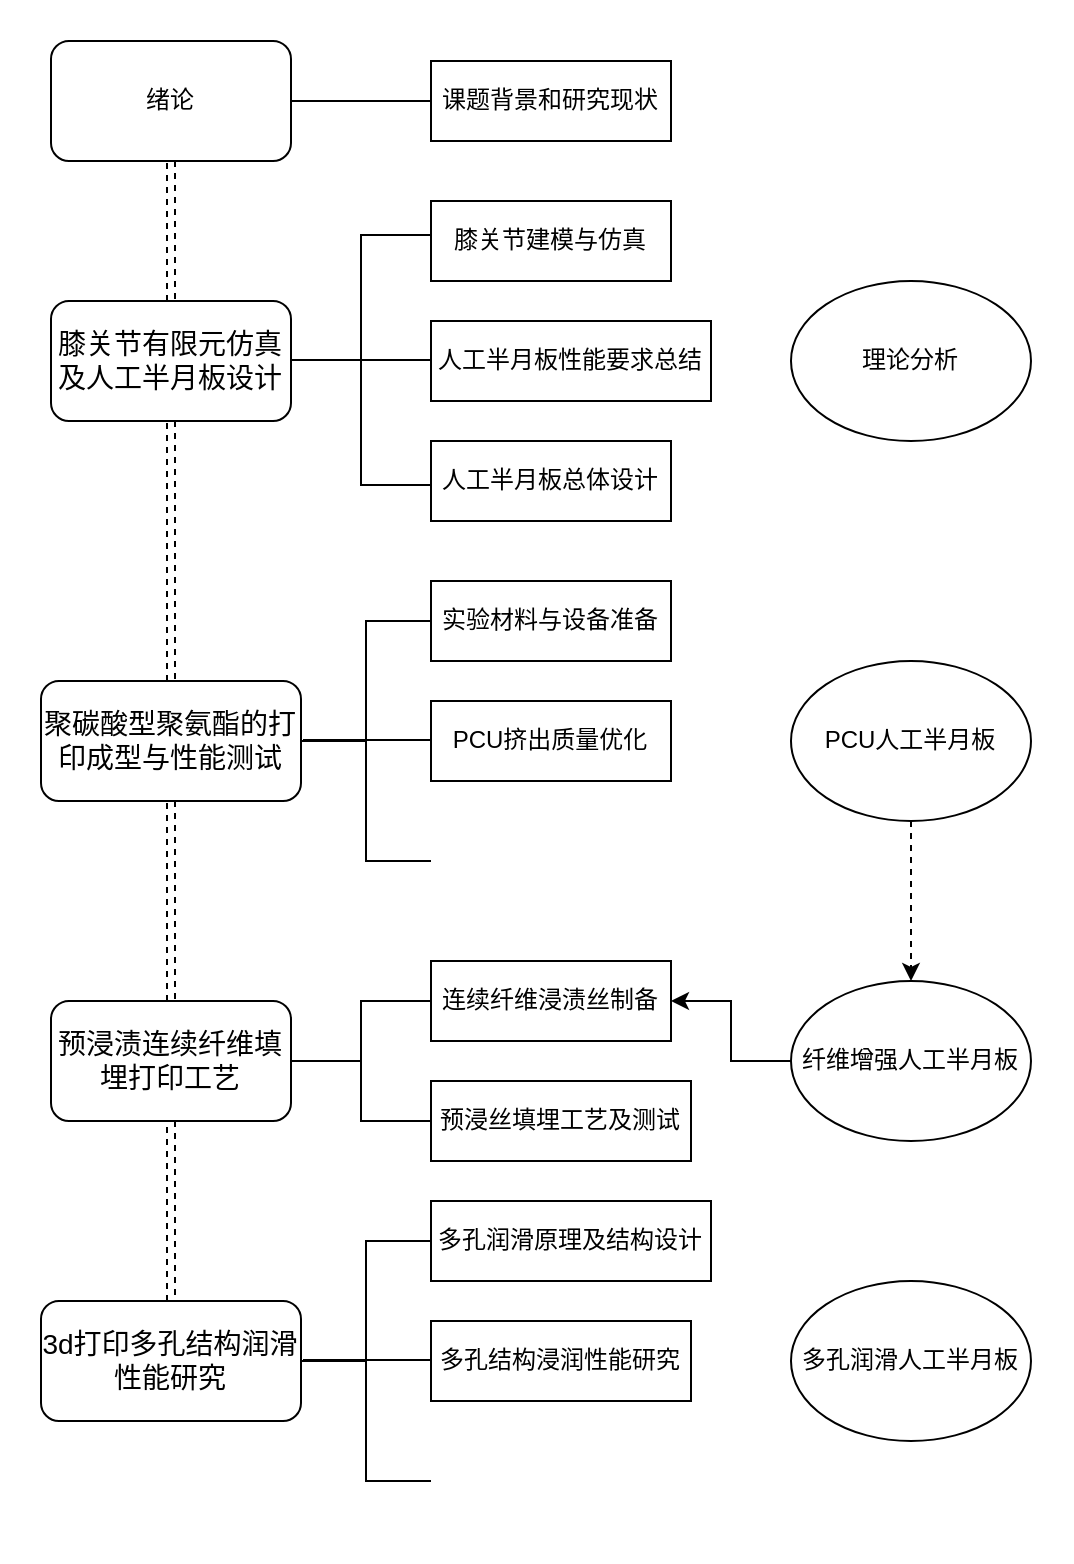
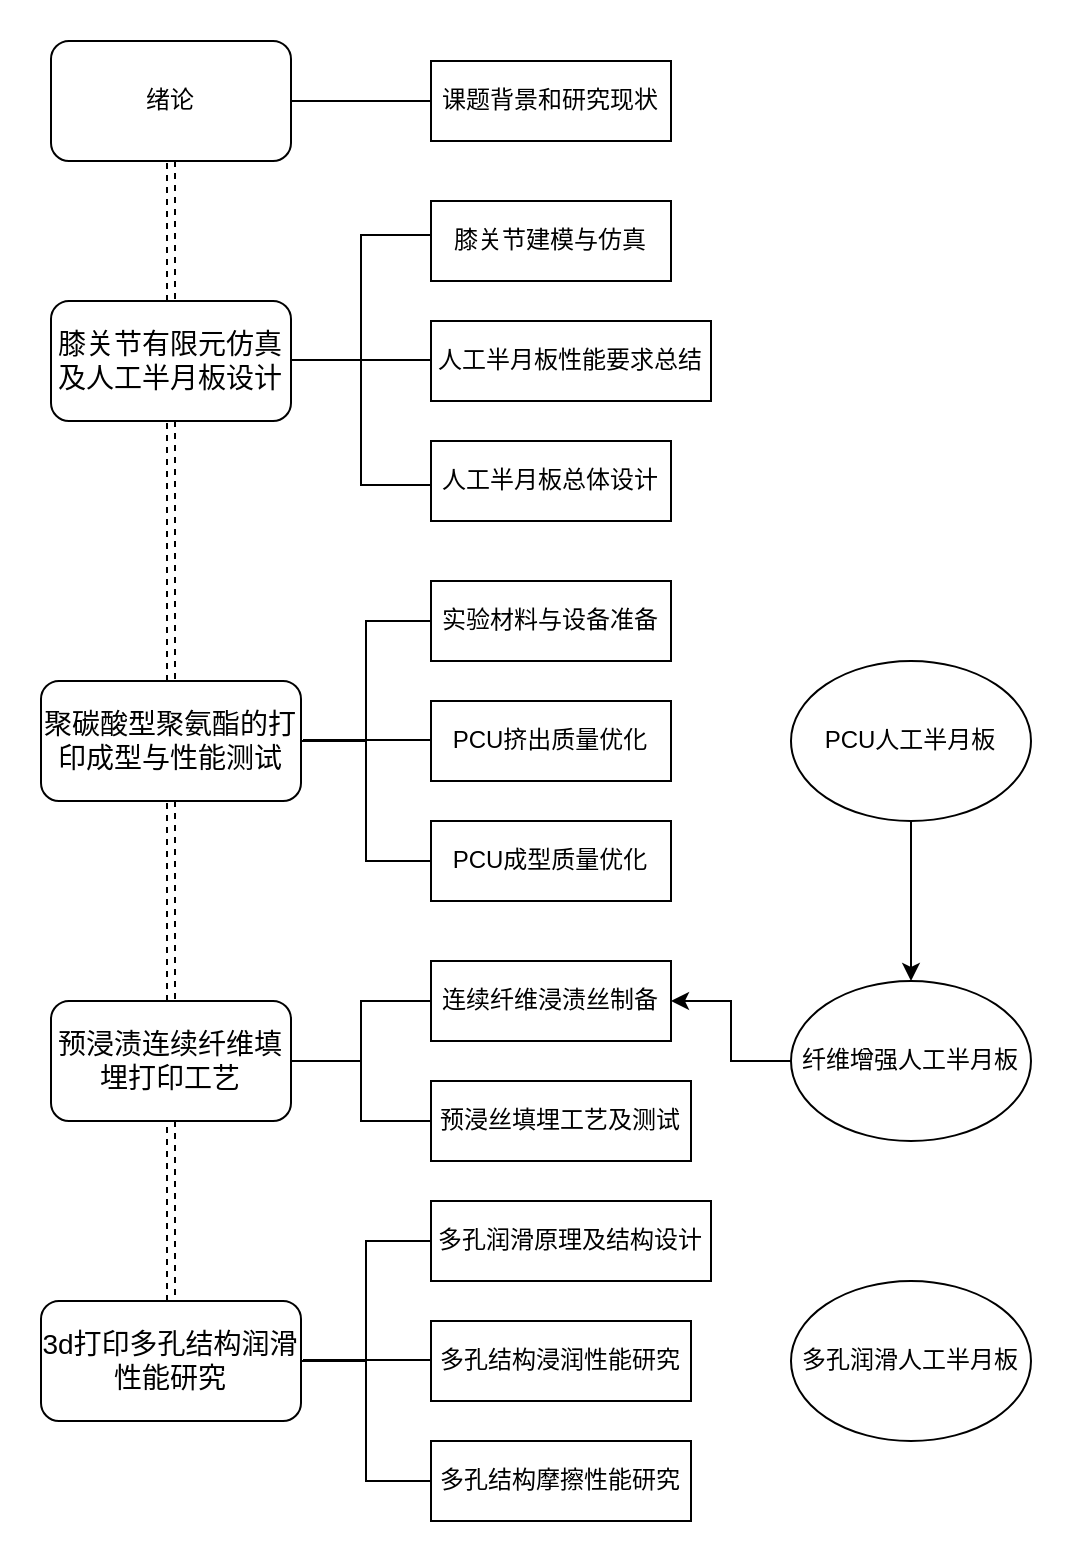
node "理论分析": removed
node "PCU成型质量优化": added
edge "PCU人工半月板" -> "纤维增强人工半月板": style dashed -> solid
node "多孔结构摩擦性能研究": added
